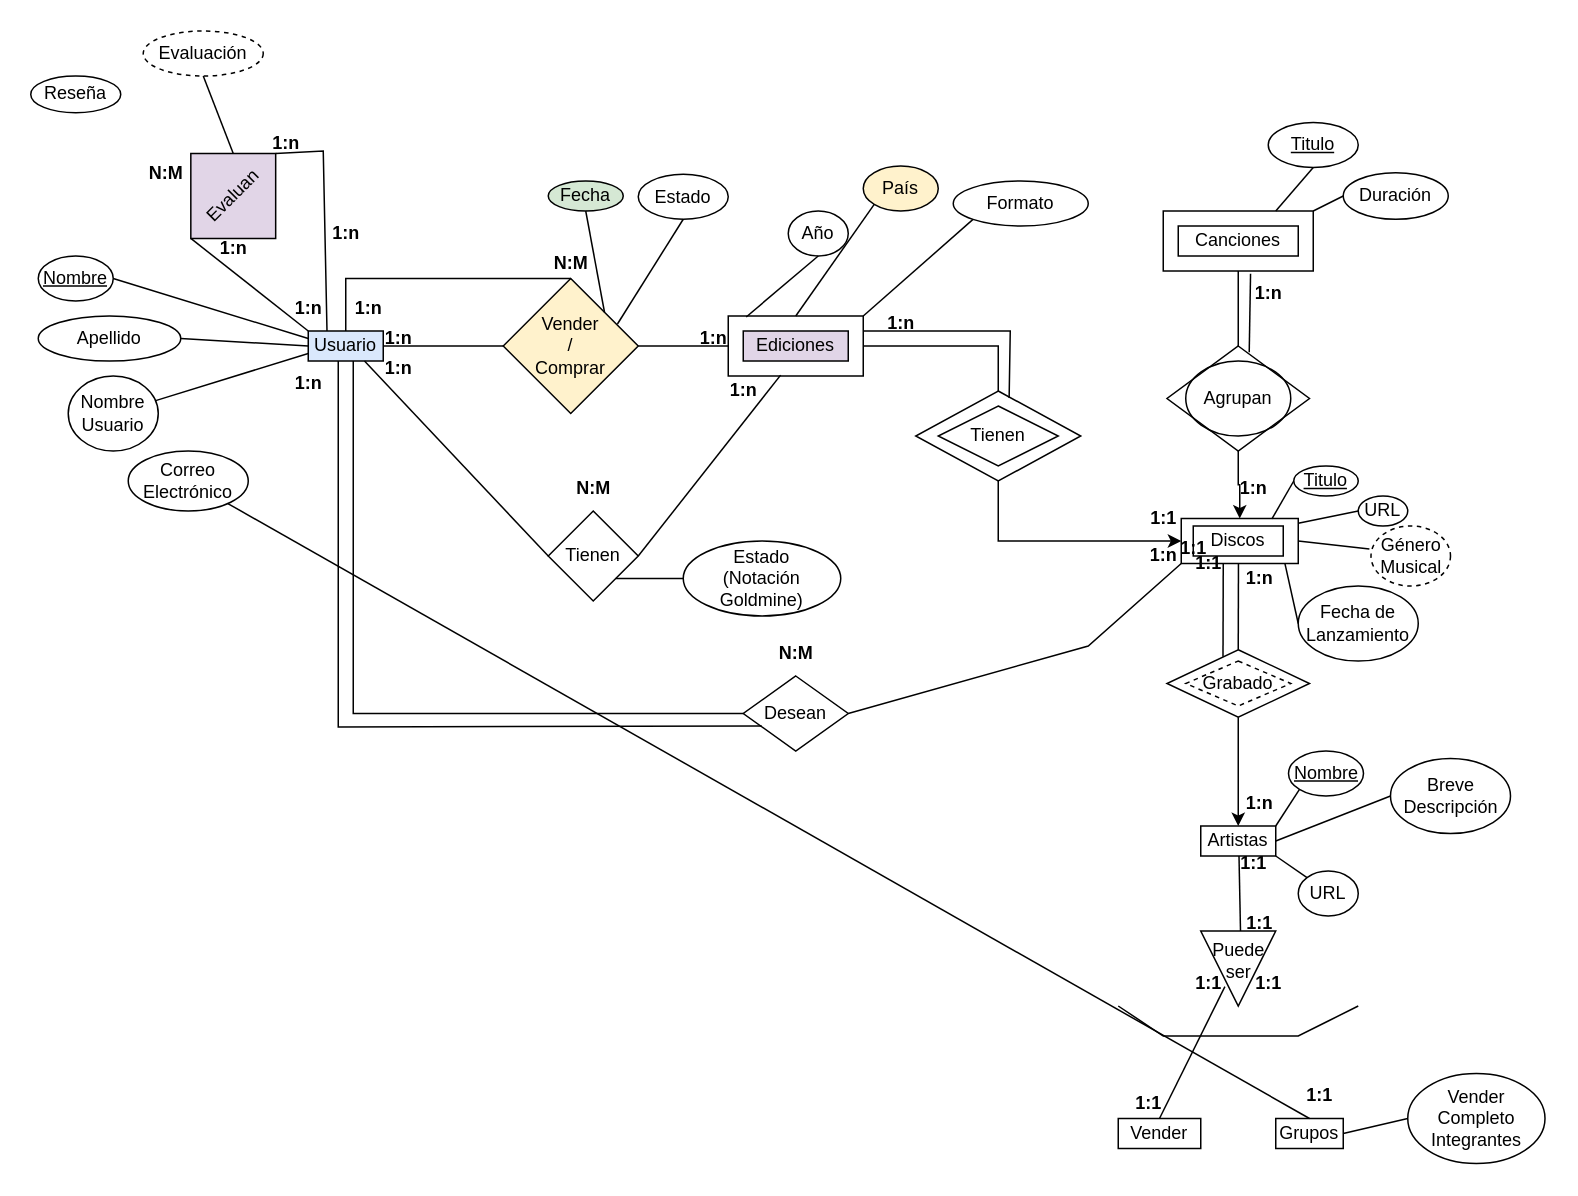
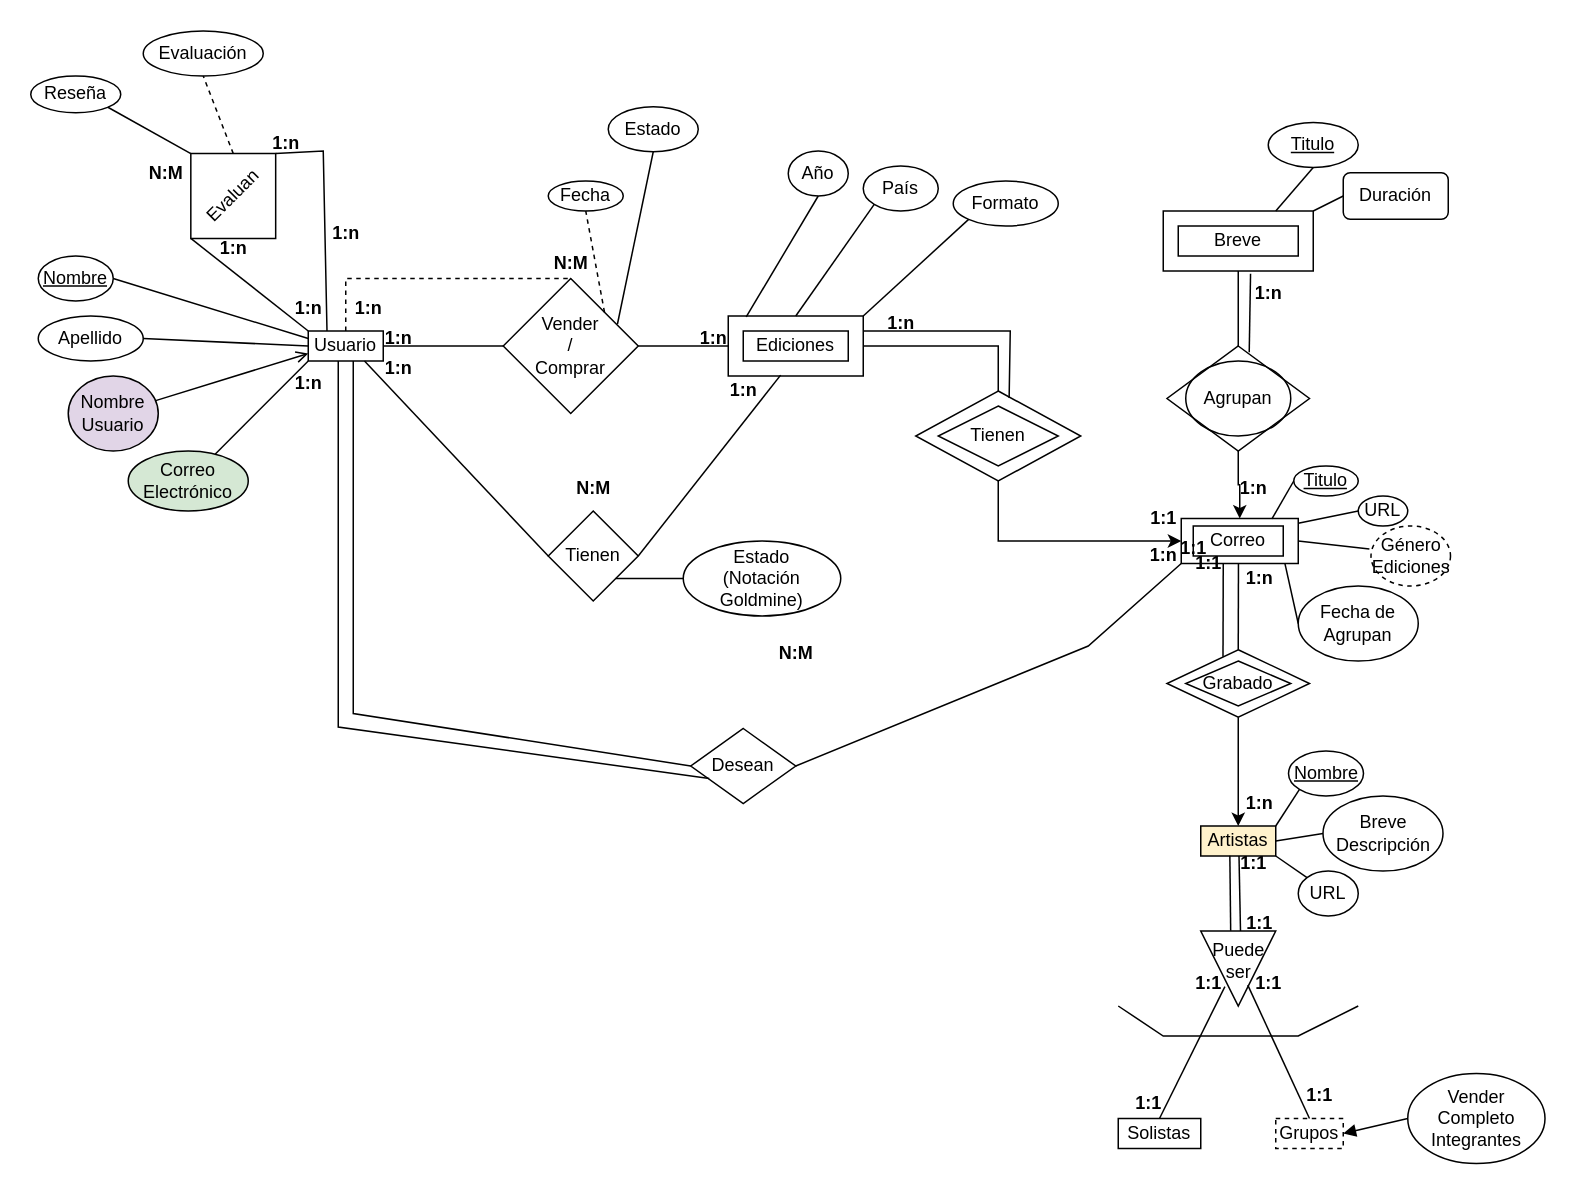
node "Evaluación": style dashed -> solid
edge "Evaluación" -- "Evaluan": style solid -> dashed
edge "Reseña" -- "Evaluan": added
node "País": fillcolor #fff2cc -> #ffffff
node "Evaluan": fillcolor #e1d5e7 -> #ffffff
node "Fecha": fillcolor #d5e8d4 -> #ffffff
node "Duración": shape ellipse -> rounded rectangle
node "Estado": moved (683, 197) -> (653, 129)
node "Formato": size 135x45 -> 105x45
node "Año": moved (818, 233) -> (818, 173)
node "Canciones": label "Canciones" -> "Breve"
edge "Fecha" -- "Vender / Comprar": style solid -> dashed
edge "Usuario" -- "Vender / Comprar": style solid -> dashed
node "Apellido": size 143x45 -> 105x45
node "Usuario": fillcolor #dae8fc -> #ffffff
node "Vender / Comprar": fillcolor #fff2cc -> #ffffff
node "Ediciones": fillcolor #e1d5e7 -> #ffffff
edge "Usuario" -- "Nombre Usuario": arrowhead none -> open
edge "Usuario" -- "Correo Electrónico": added
node "Nombre Usuario": fillcolor #ffffff -> #e1d5e7
node "Correo Electrónico": fillcolor #ffffff -> #d5e8d4
node "Discos": label "Discos" -> "Correo"
node "Género Musical": label "Género Musical" -> "Género Ediciones"
node "Fecha de Lanzamiento": label "Fecha de Lanzamiento" -> "Fecha de Agrupan"
node "Grabado": style dashed -> solid
node "Desean": moved (796, 713) -> (743, 766)
node "Breve Descripción": moved (1451, 796) -> (1383, 833)
node "Artistas": fillcolor #ffffff -> #fff2cc
edge "Correo Electrónico" -- "Grupos": now "Puede ser" -- "Grupos"
edge "Artistas" -- "Puede ser": added
edge "Vender Completo Integrantes" -- "Grupos": arrowhead none -> block
node "Vender": label "Vender" -> "Solistas"
node "Grupos": style solid -> dashed
